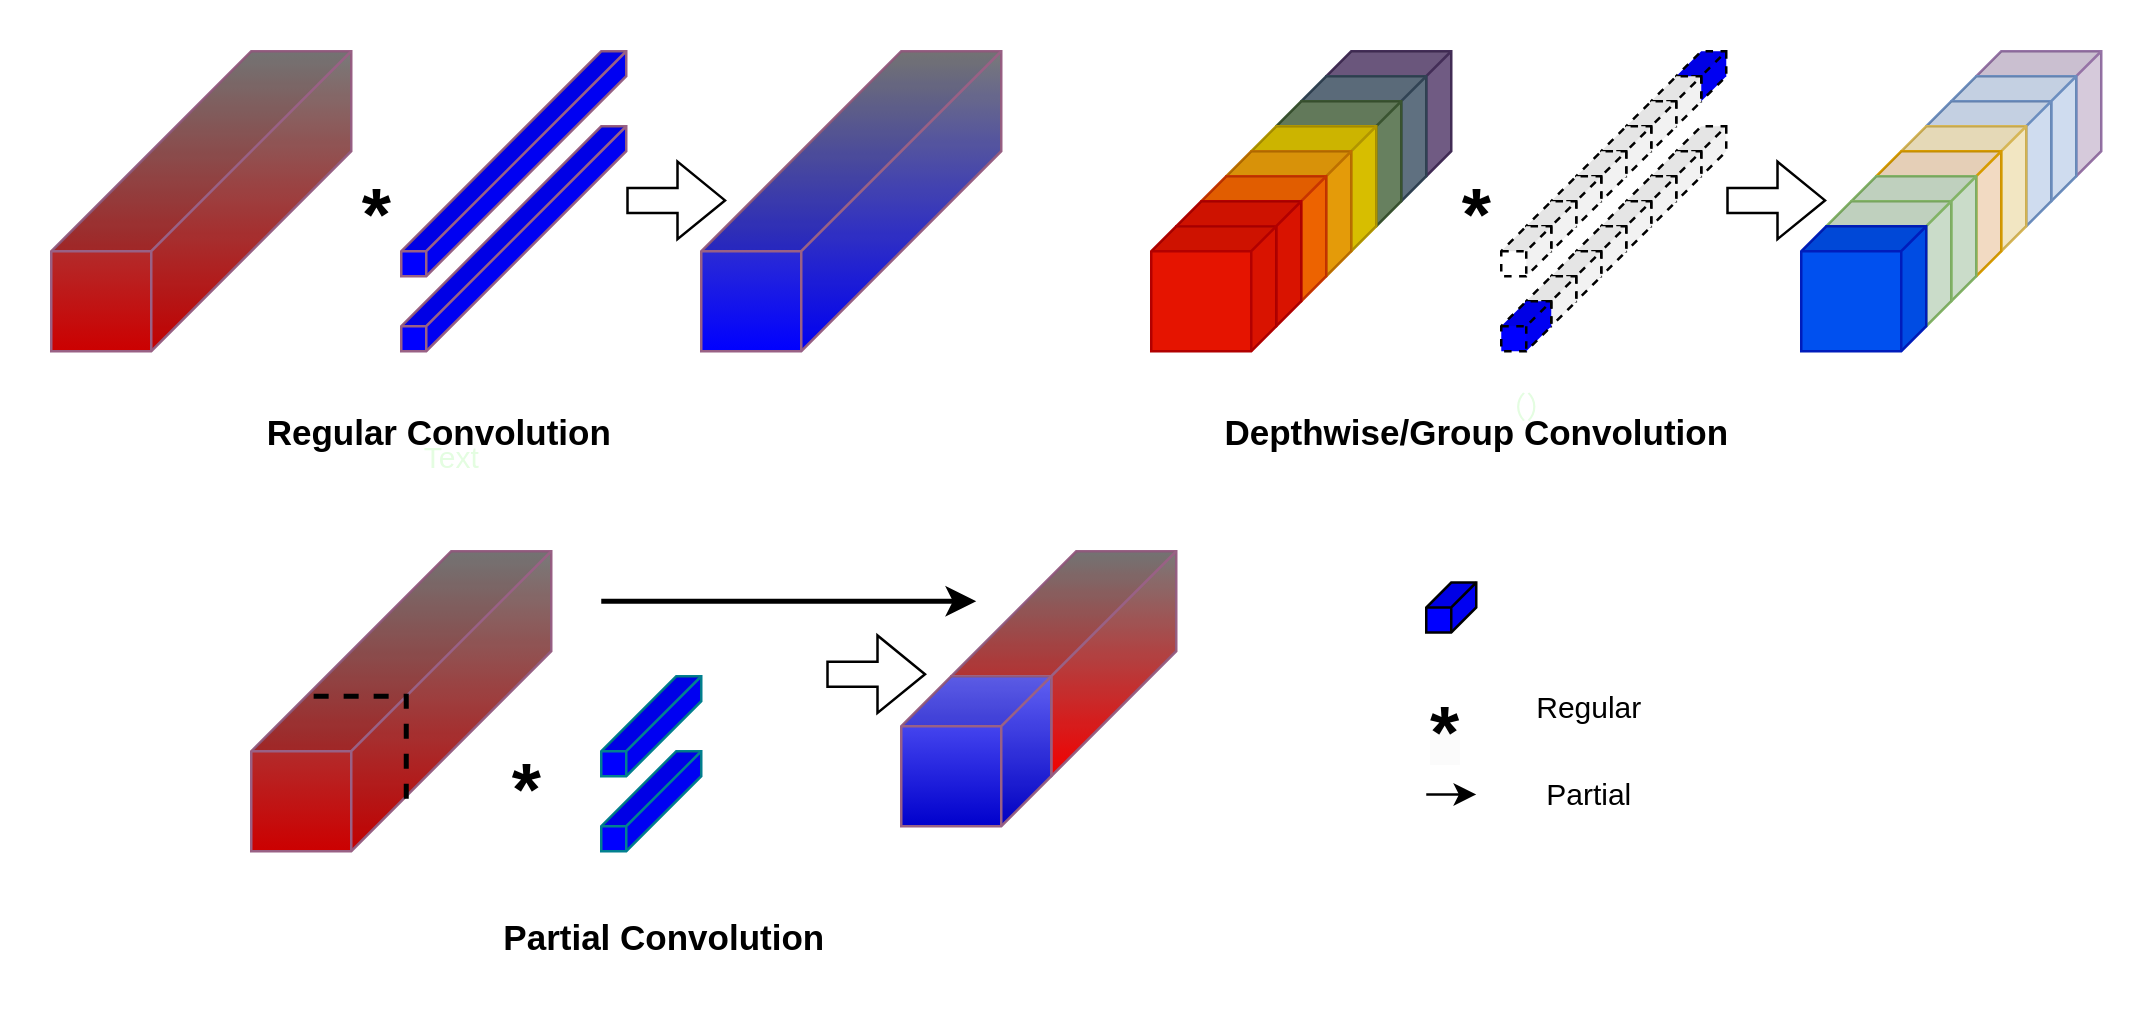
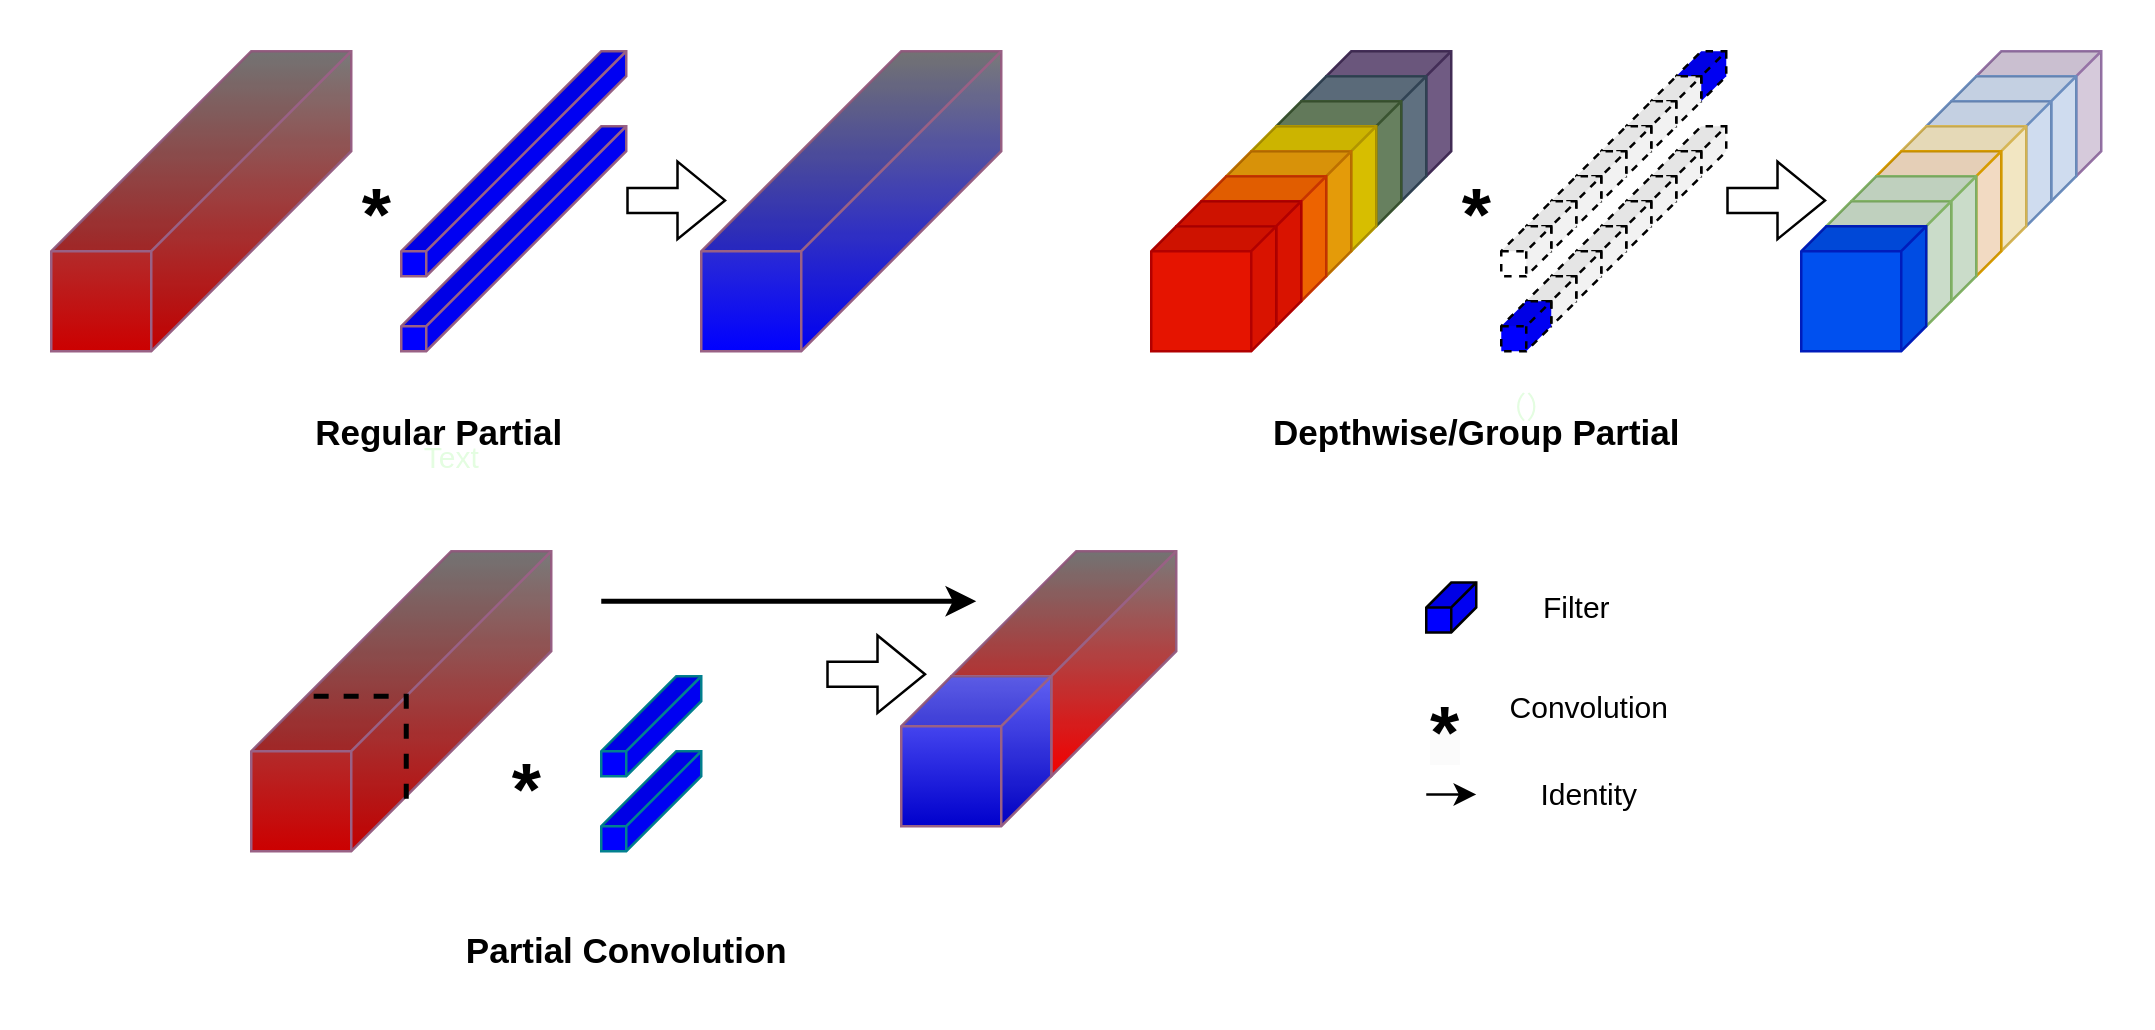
node "Regular Convolution": label "Regular Convolution" -> "Regular Partial"
node "Depthwise/Group Convolution": label "Depthwise/Group Convolution" -> "Depthwise/Group Partial"
node "Filter": added
node "Regular": label "Regular" -> "Convolution"
node "Partial": label "Partial" -> "Identity"
node "Partial Convolution": moved (664, 939) -> (626, 951)
